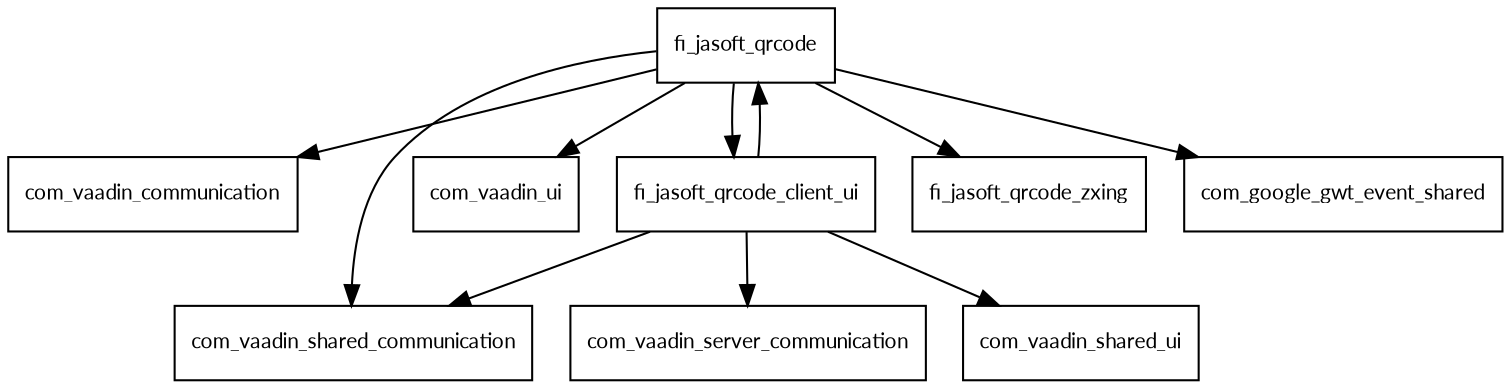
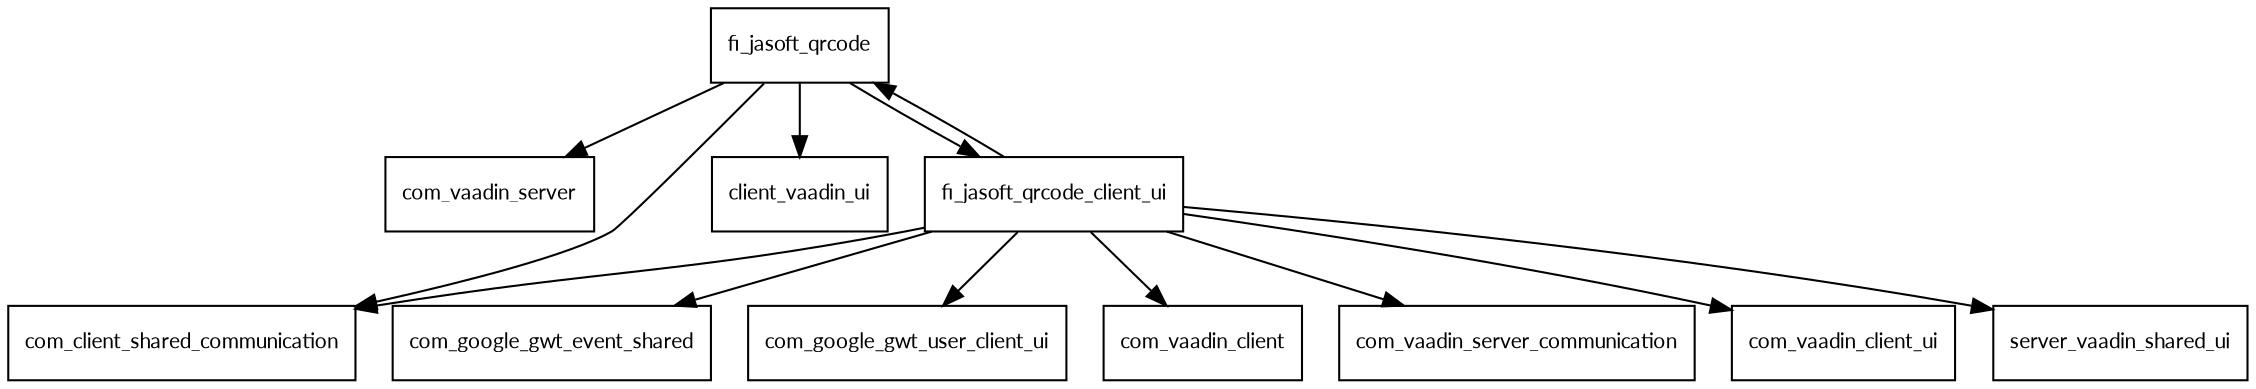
edge "fi_jasoft_qrcode" -> "com_google_gwt_event_shared": now "fi_jasoft_qrcode_client_ui" -> "com_google_gwt_event_shared"
node "com_vaadin_communication": label "com_vaadin_communication" -> "com_vaadin_server"
node "com_vaadin_ui": label "com_vaadin_ui" -> "client_vaadin_ui"
node "fi_jasoft_qrcode_zxing": removed
node "com_vaadin_shared_communication": label "com_vaadin_shared_communication" -> "com_client_shared_communication"
node "com_google_gwt_user_client_ui": added
node "com_vaadin_shared_ui": label "com_vaadin_shared_ui" -> "server_vaadin_shared_ui"
node "com_vaadin_client": added
node "com_vaadin_client_ui": added
